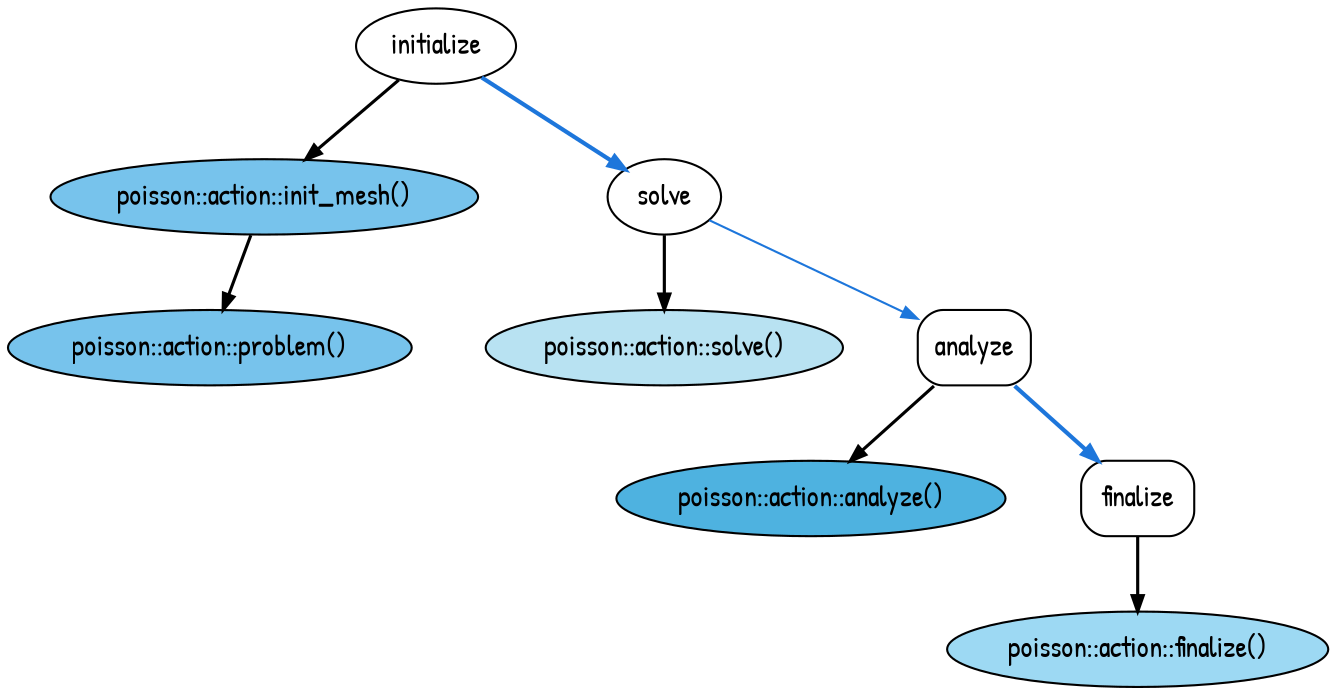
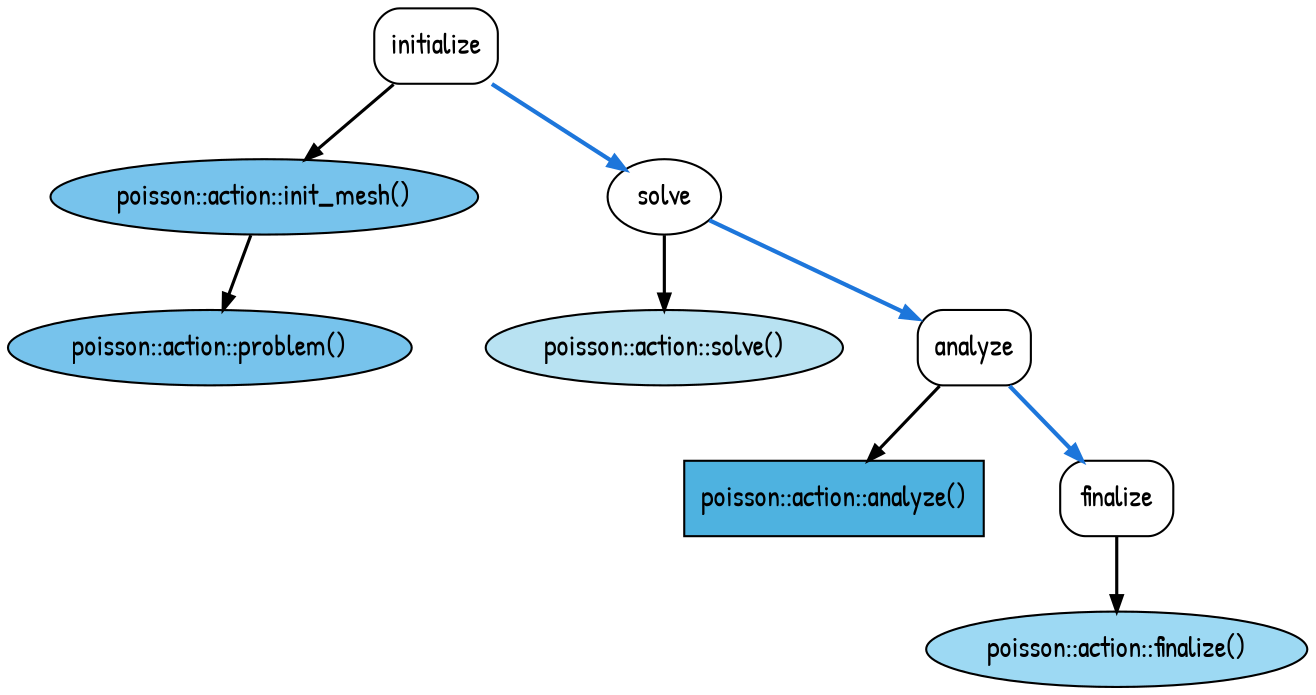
node "initialize": shape ellipse -> box
edge "solve" -> "analyze": style solid -> bold
node "poisson::action::analyze()": shape ellipse -> box
